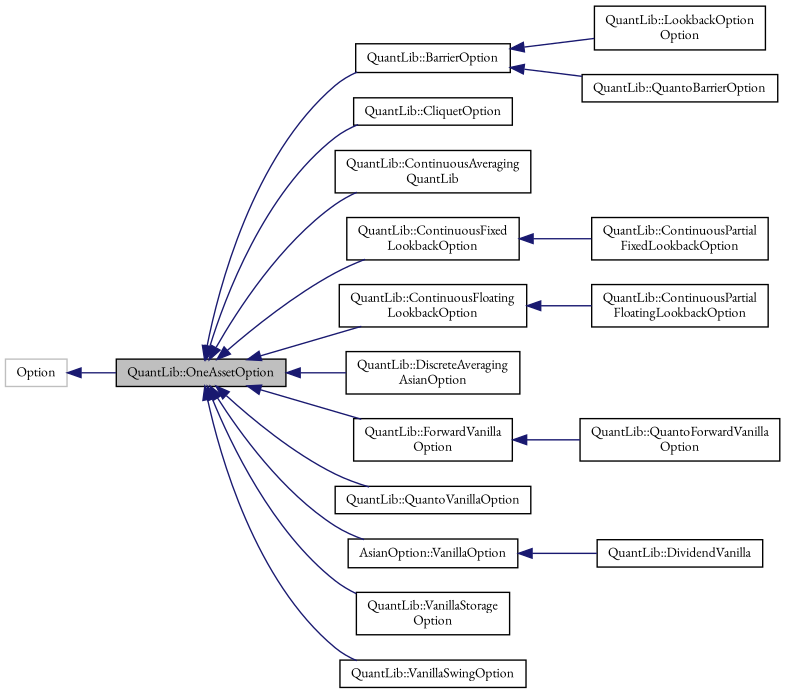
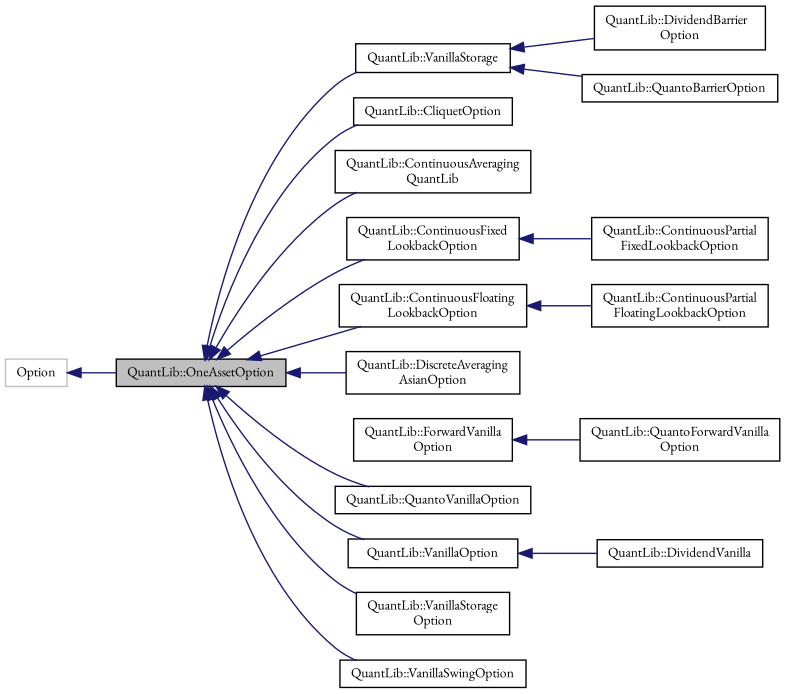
node "QuantLib::LookbackOption Option": label "QuantLib::LookbackOption Option" -> "QuantLib::DividendBarrier Option"
node "QuantLib::BarrierOption": label "QuantLib::BarrierOption" -> "QuantLib::VanillaStorage"
edge "QuantLib::ForwardVanilla Option" -> "QuantLib::OneAssetOption": removed
node "AsianOption::VanillaOption": label "AsianOption::VanillaOption" -> "QuantLib::VanillaOption"
